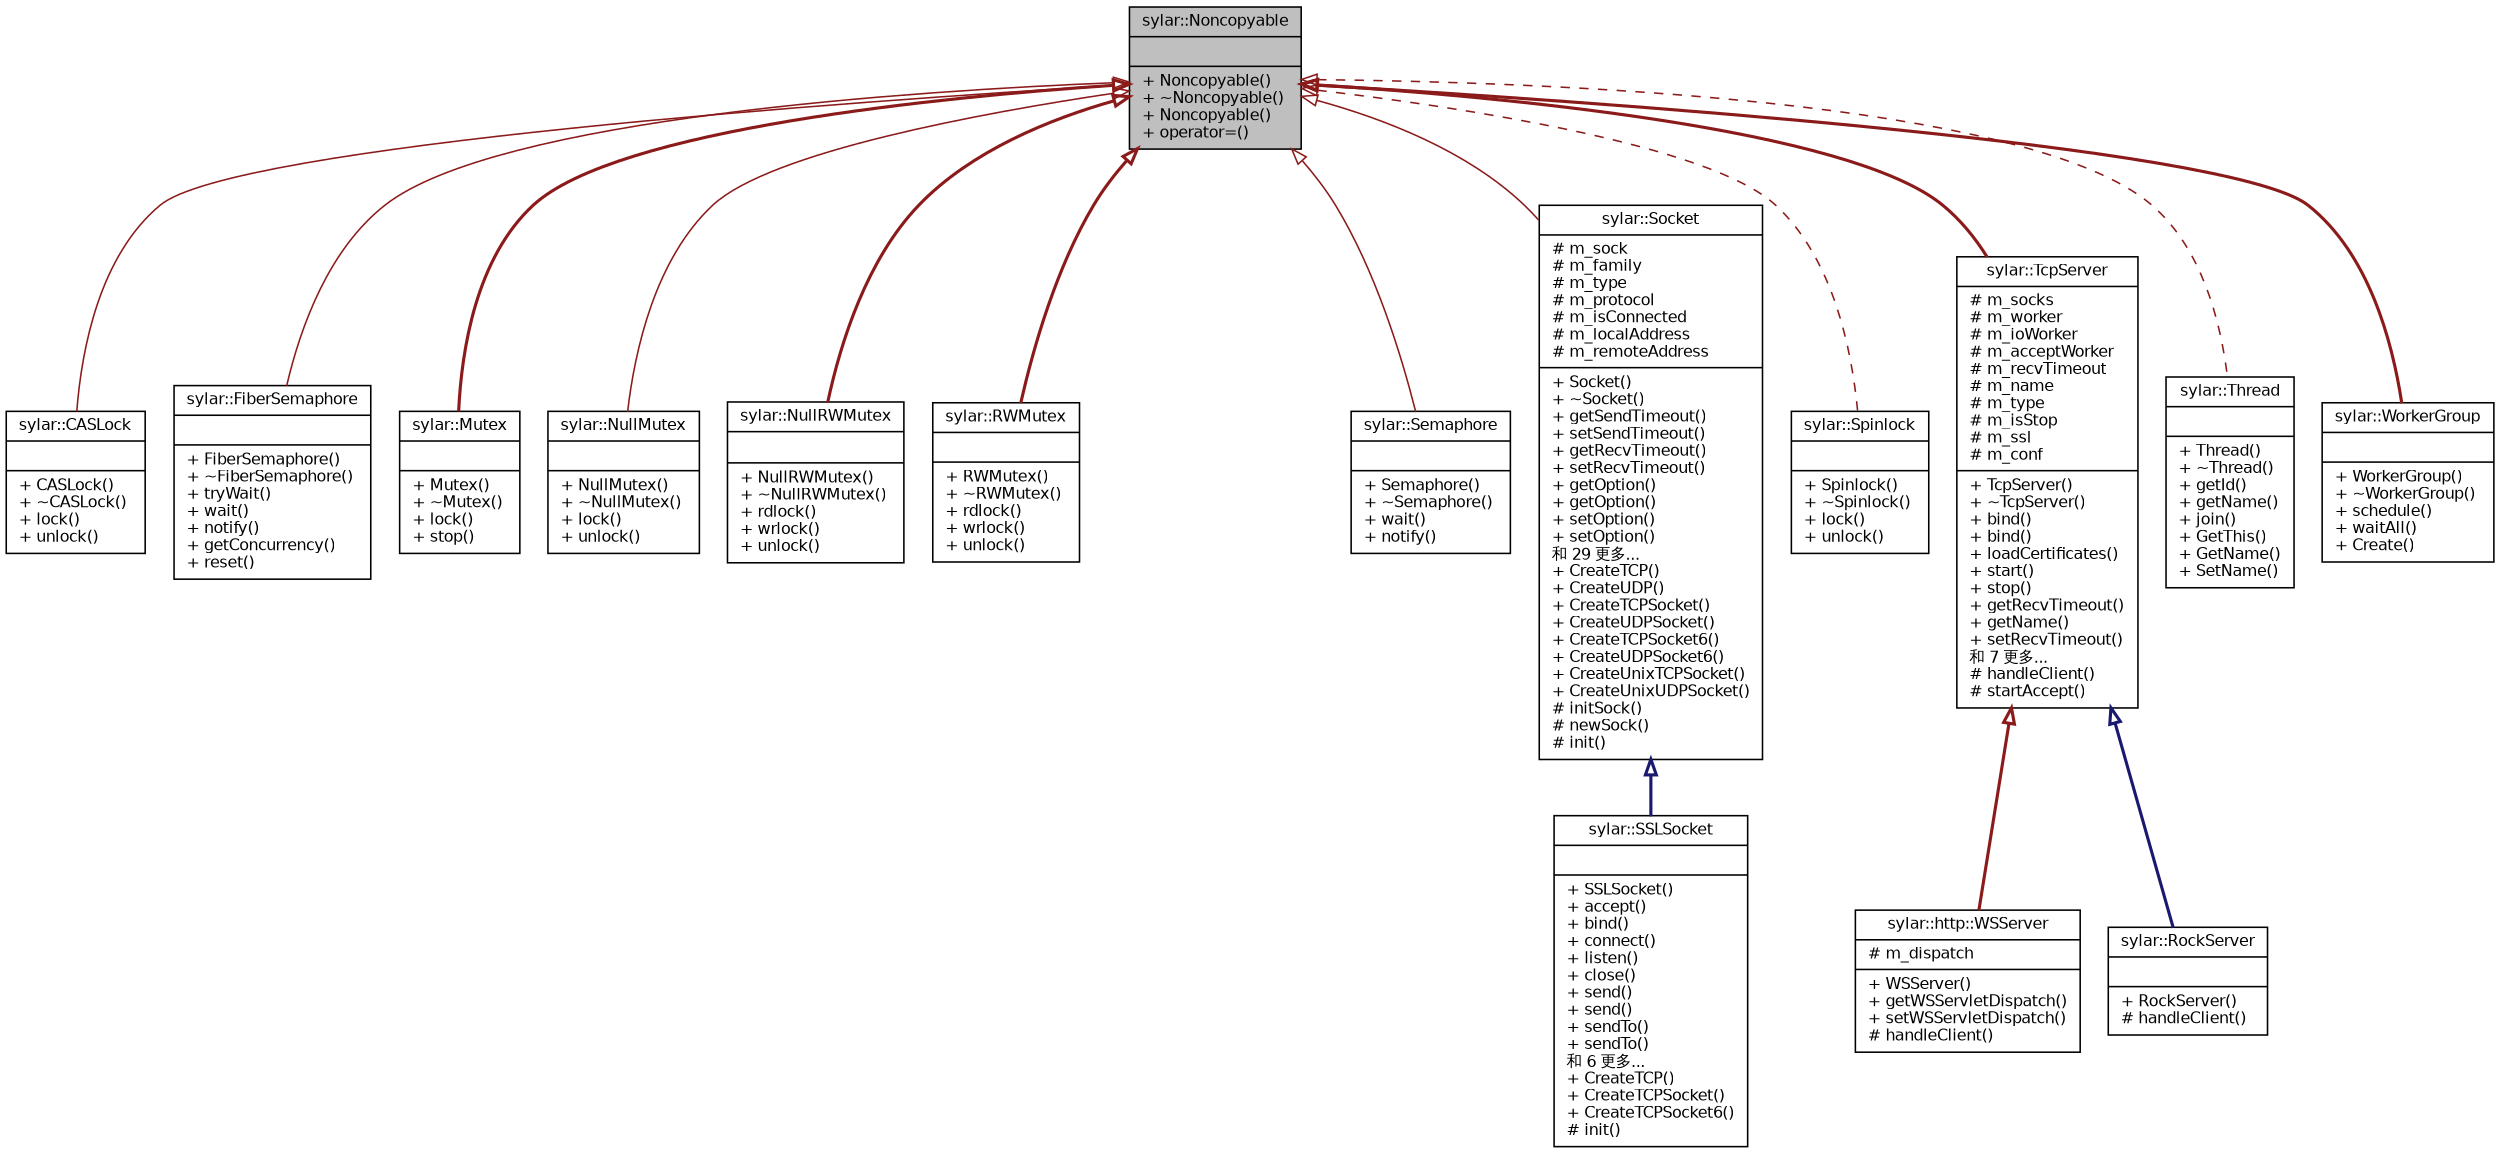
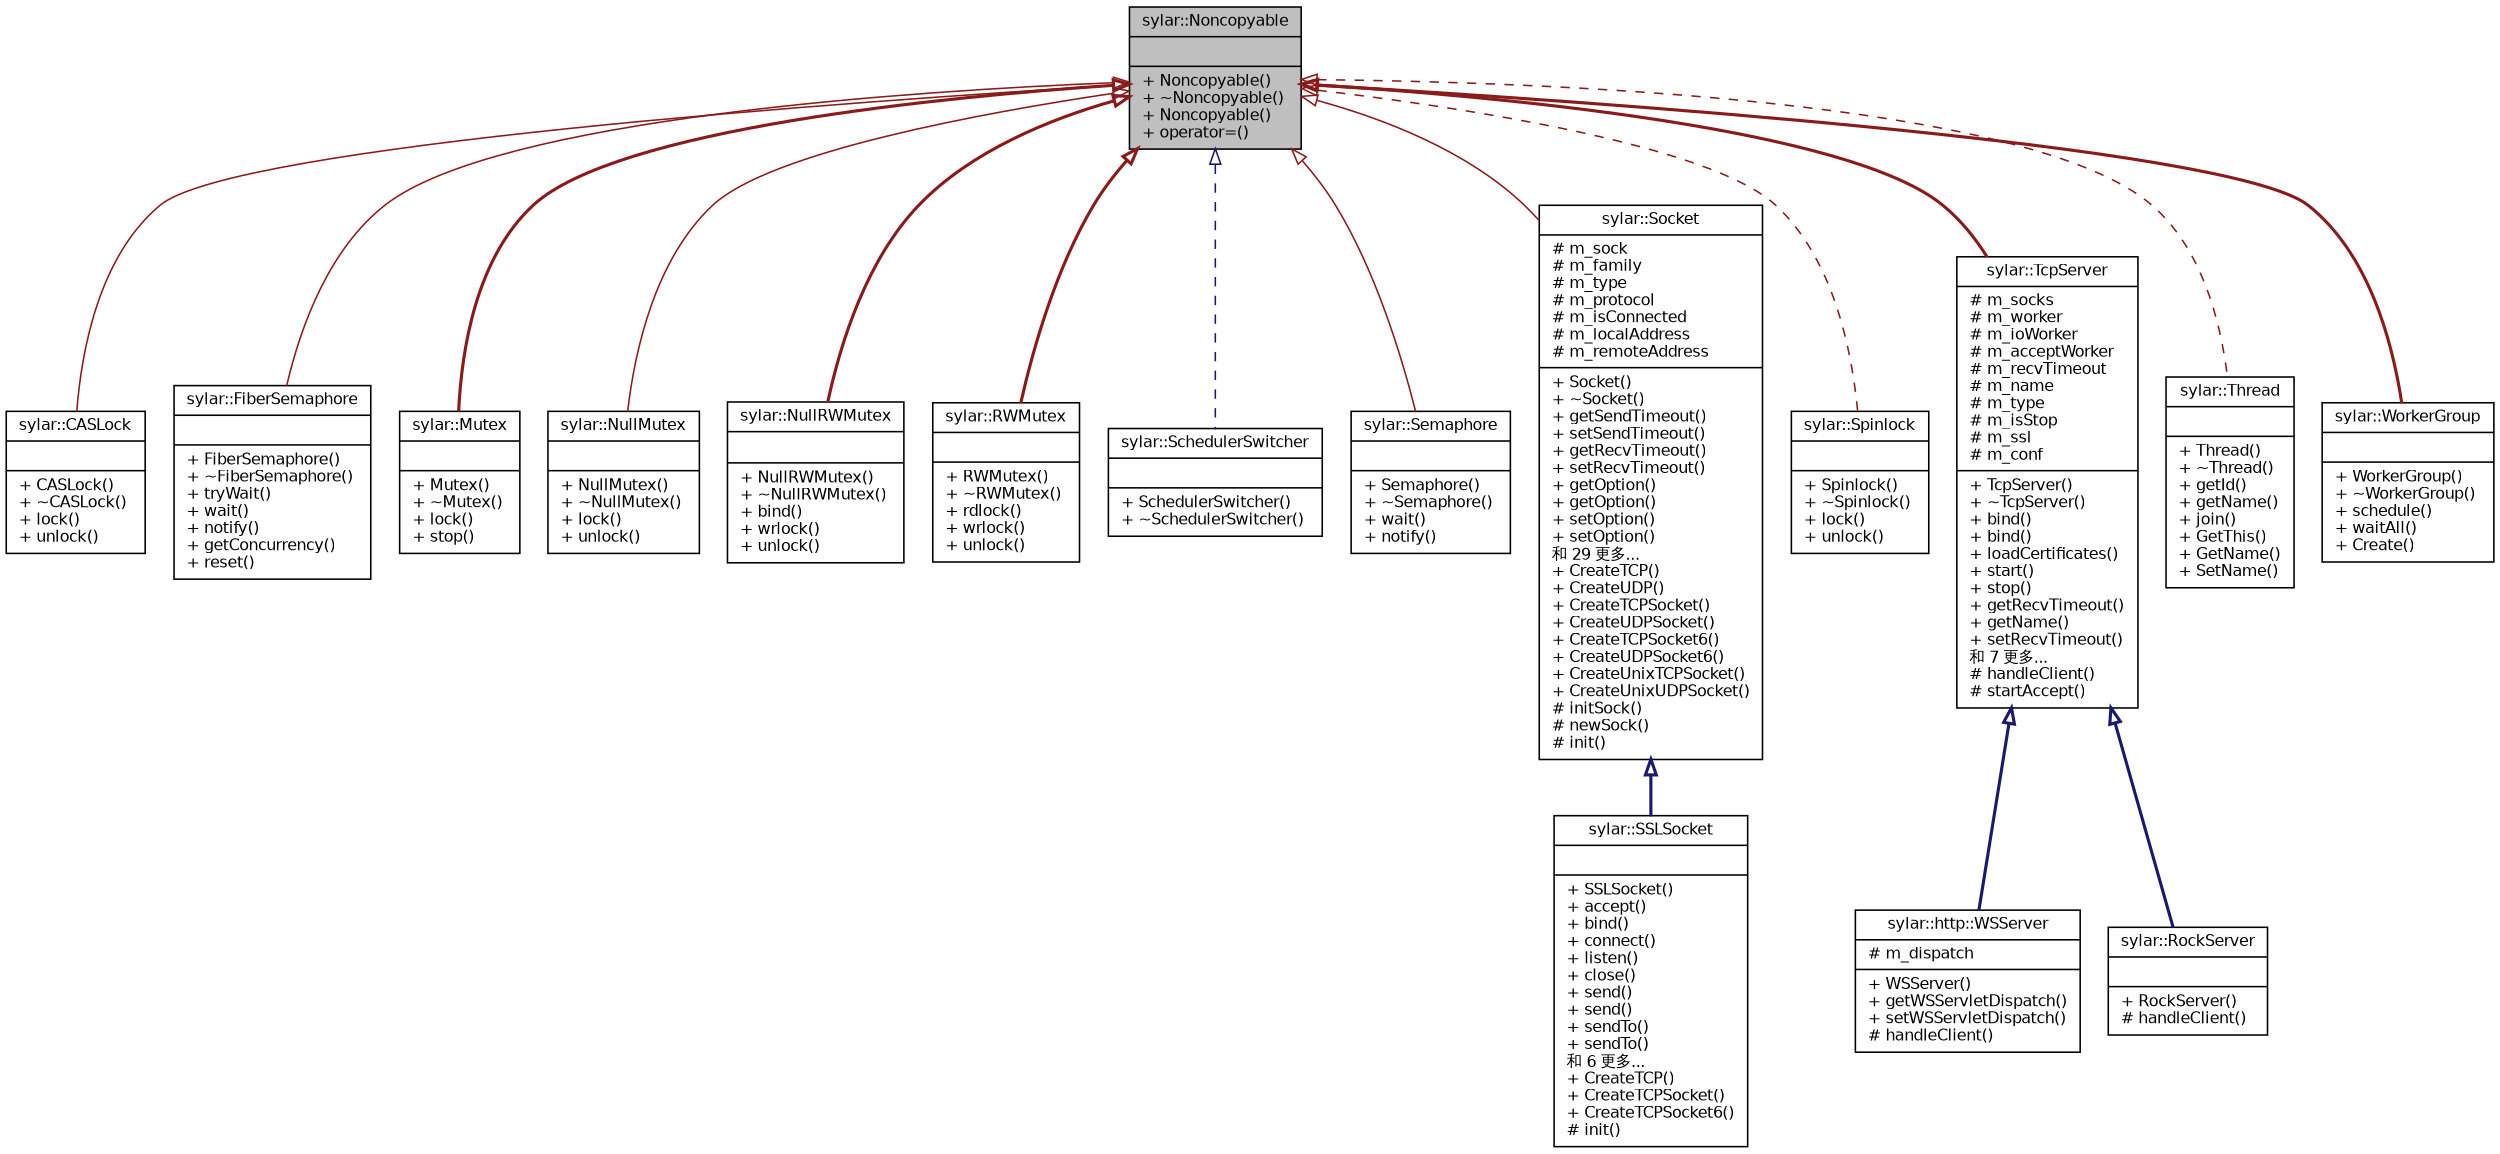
node "sylar::SchedulerSwitcher": added
node "sylar::NullRWMutex": text "+ rdlock()" -> "+ bind()"
edge "sylar::http::WSServer" -> "sylar::TcpServer": color firebrick4 -> midnightblue
